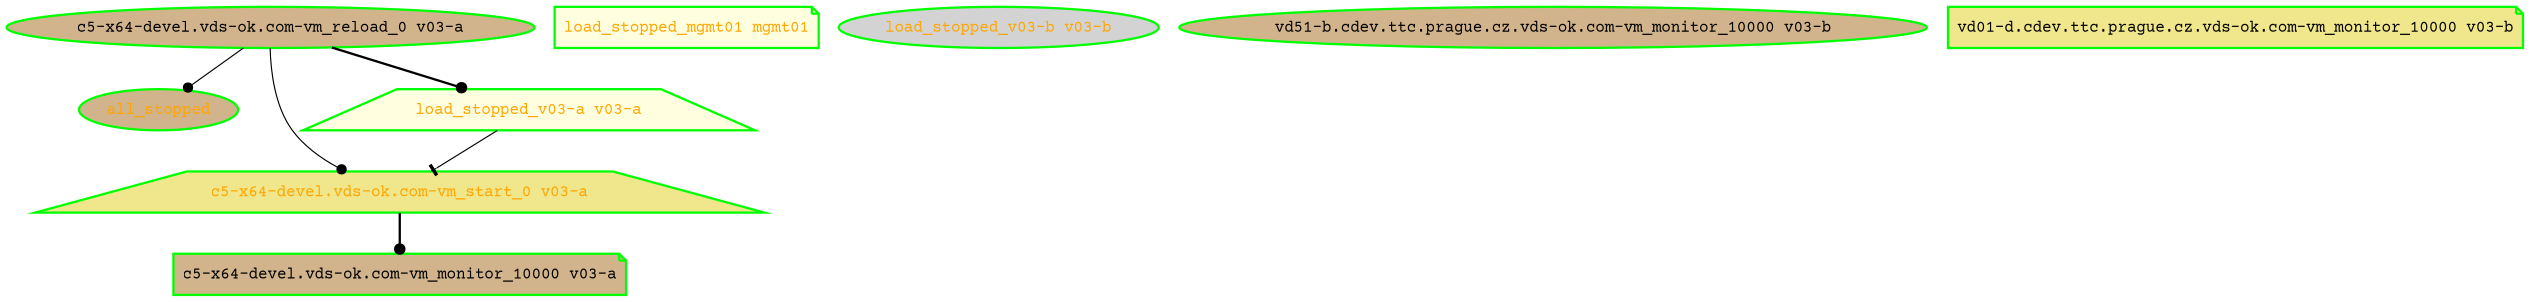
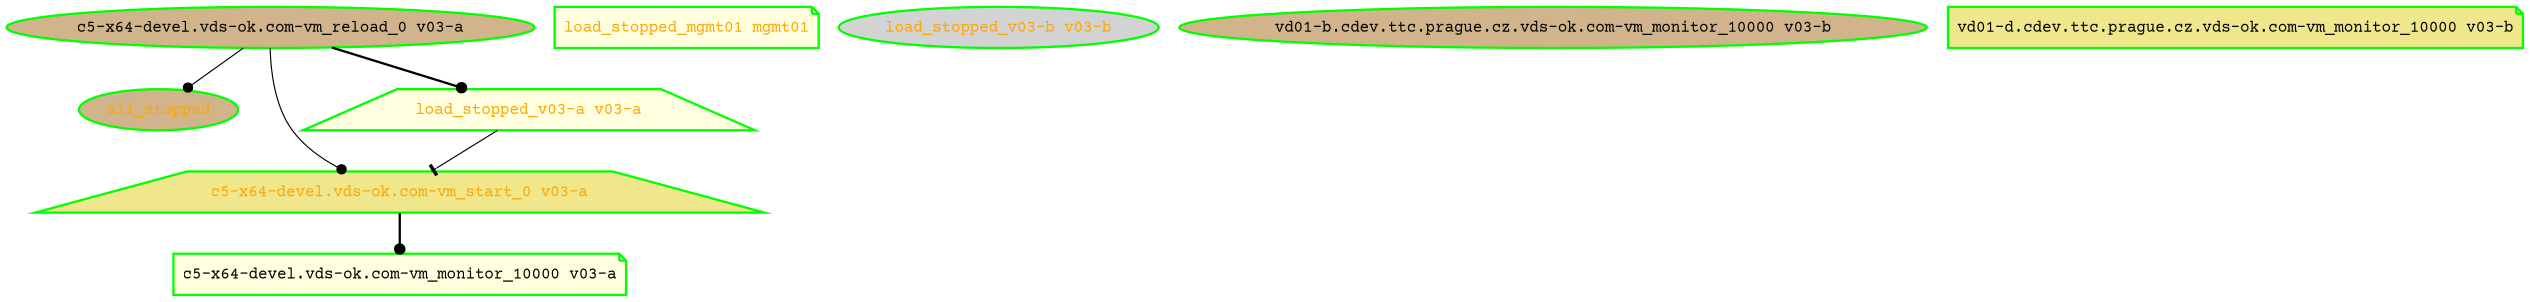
node "vd51-b.cdev.ttc.prague.cz.vds-ok.com-vm_monitor_10000 v03-b": label "vd51-b.cdev.ttc.prague.cz.vds-ok.com-vm_monitor_10000 v03-b" -> "vd01-b.cdev.ttc.prague.cz.vds-ok.com-vm_monitor_10000 v03-b"
node "c5-x64-devel.vds-ok.com-vm_monitor_10000 v03-a": fillcolor tan -> lightyellow
